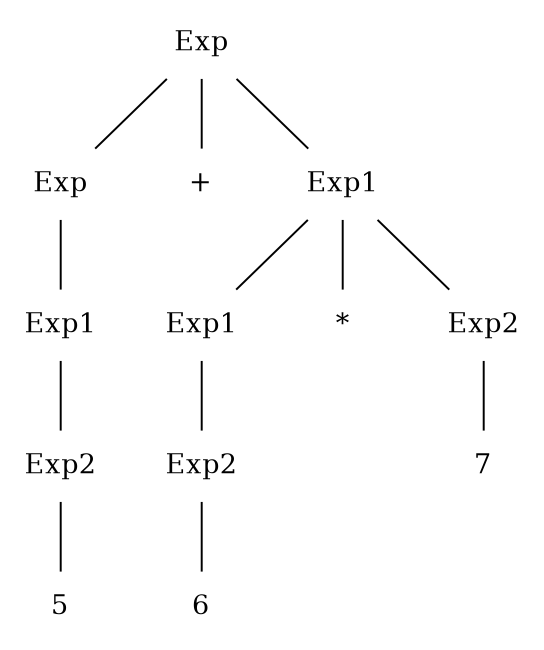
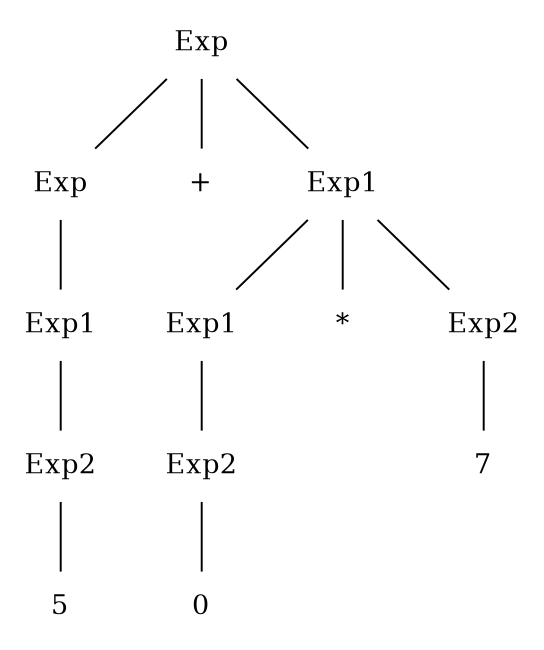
node "6": label "6" -> "0"
